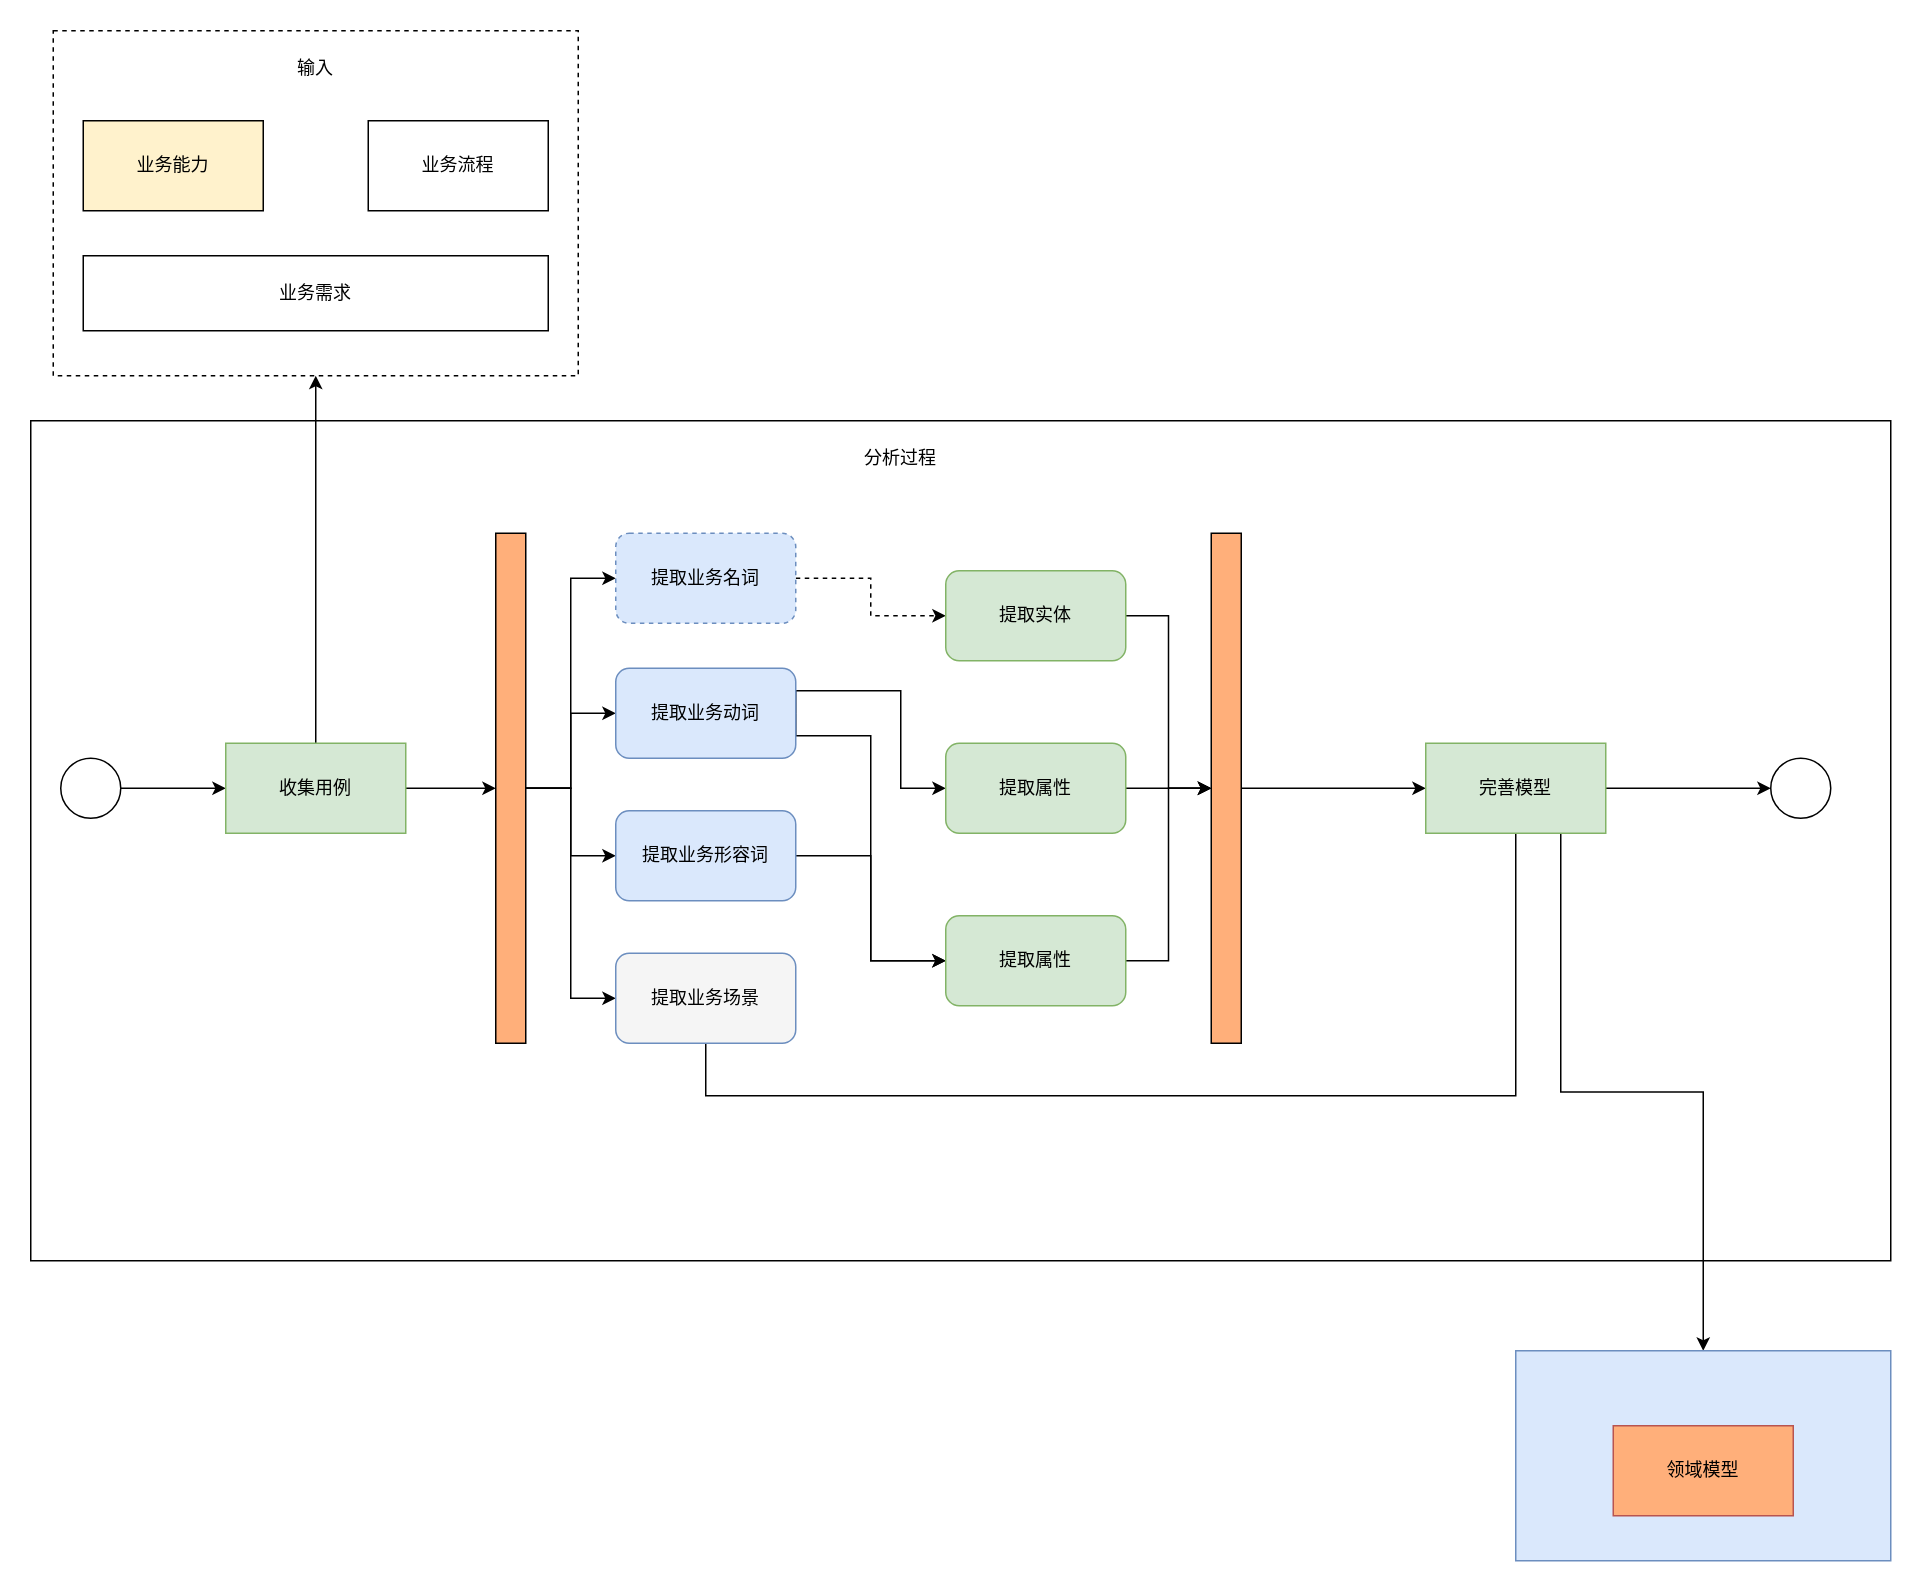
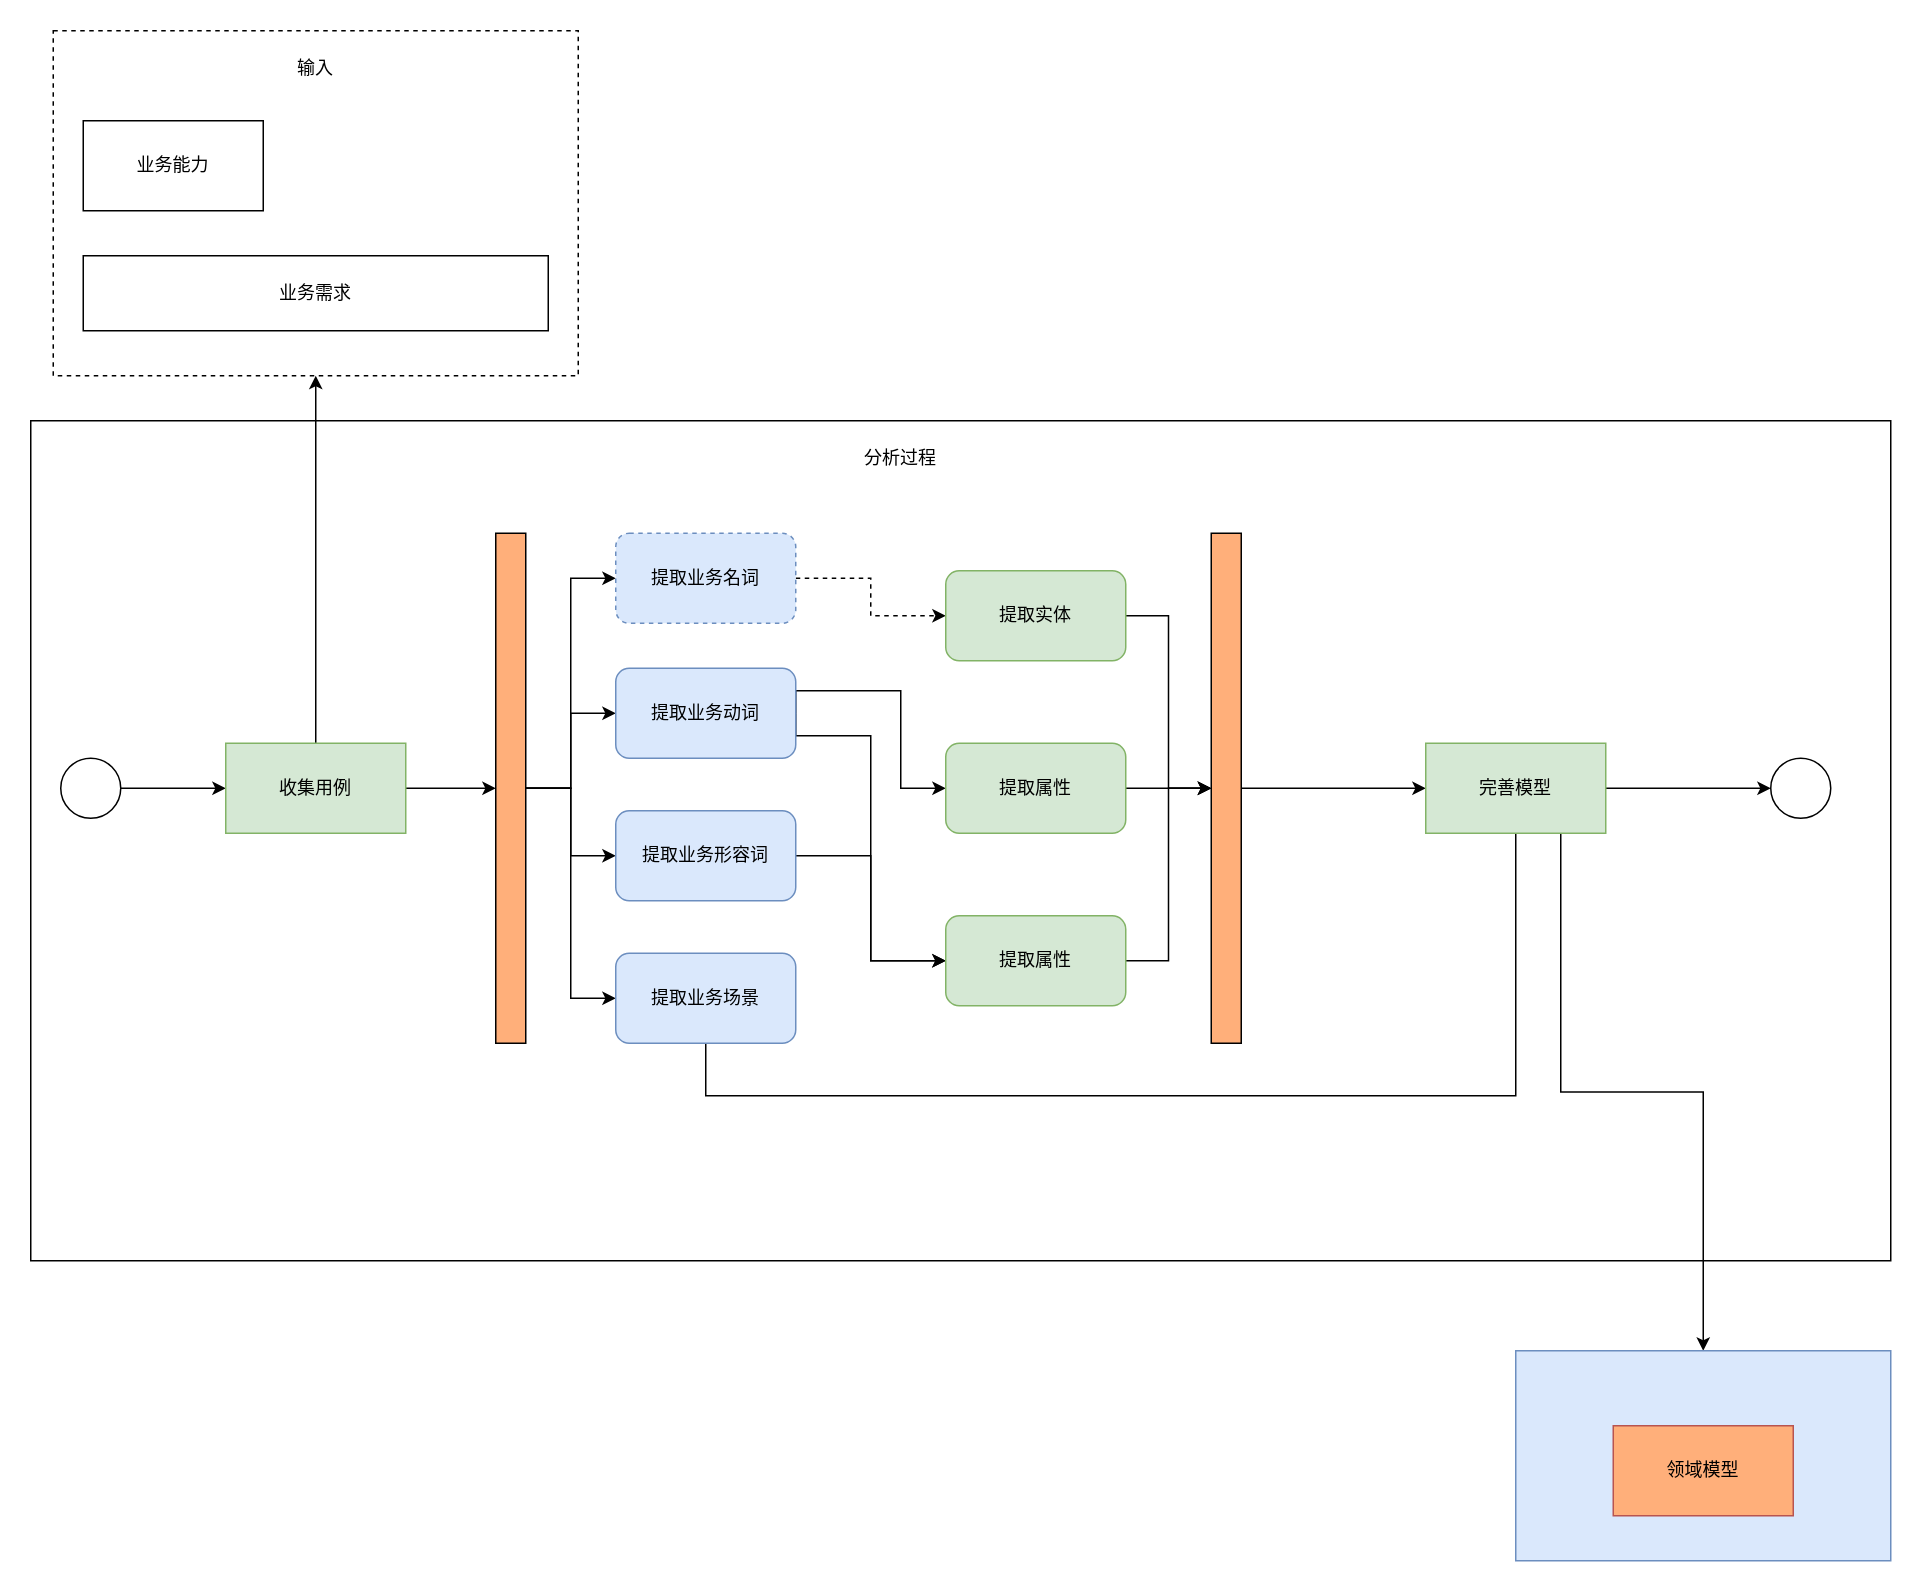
node "业务能力": fillcolor #fff2cc -> #ffffff
node "业务流程": removed
node "提取业务场景": fillcolor #f5f5f5 -> #dae8fc
